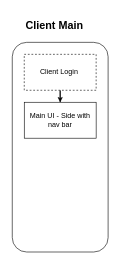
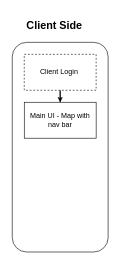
node "Client Main": label "Client Main" -> "Client Side"
node "Main UI - Side with nav bar": label "Main UI - Side with nav bar" -> "Main UI - Map with nav bar"
